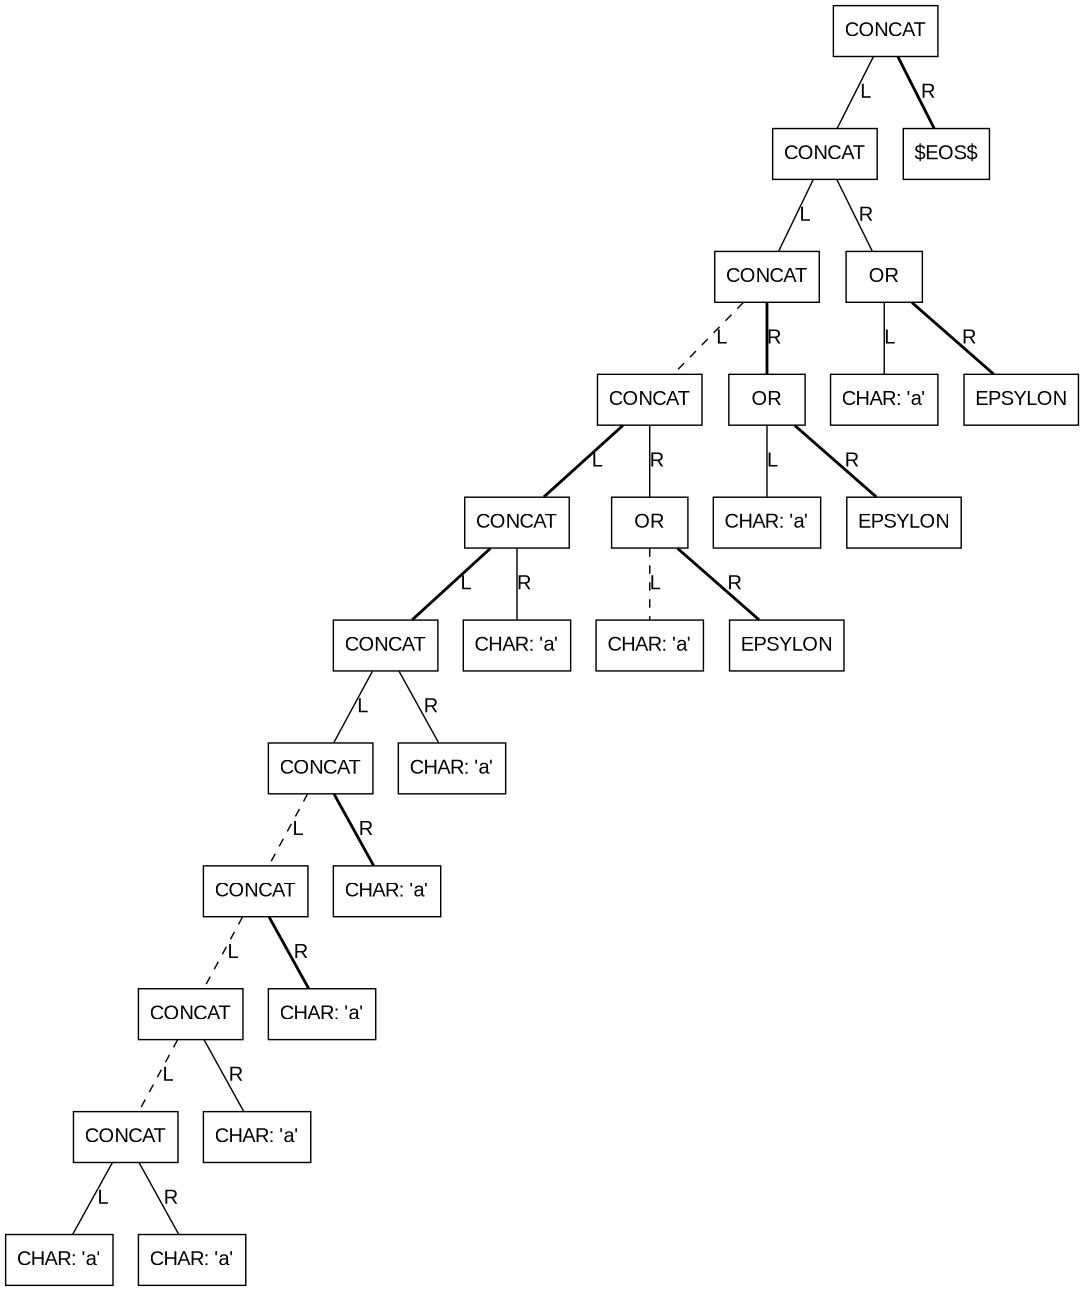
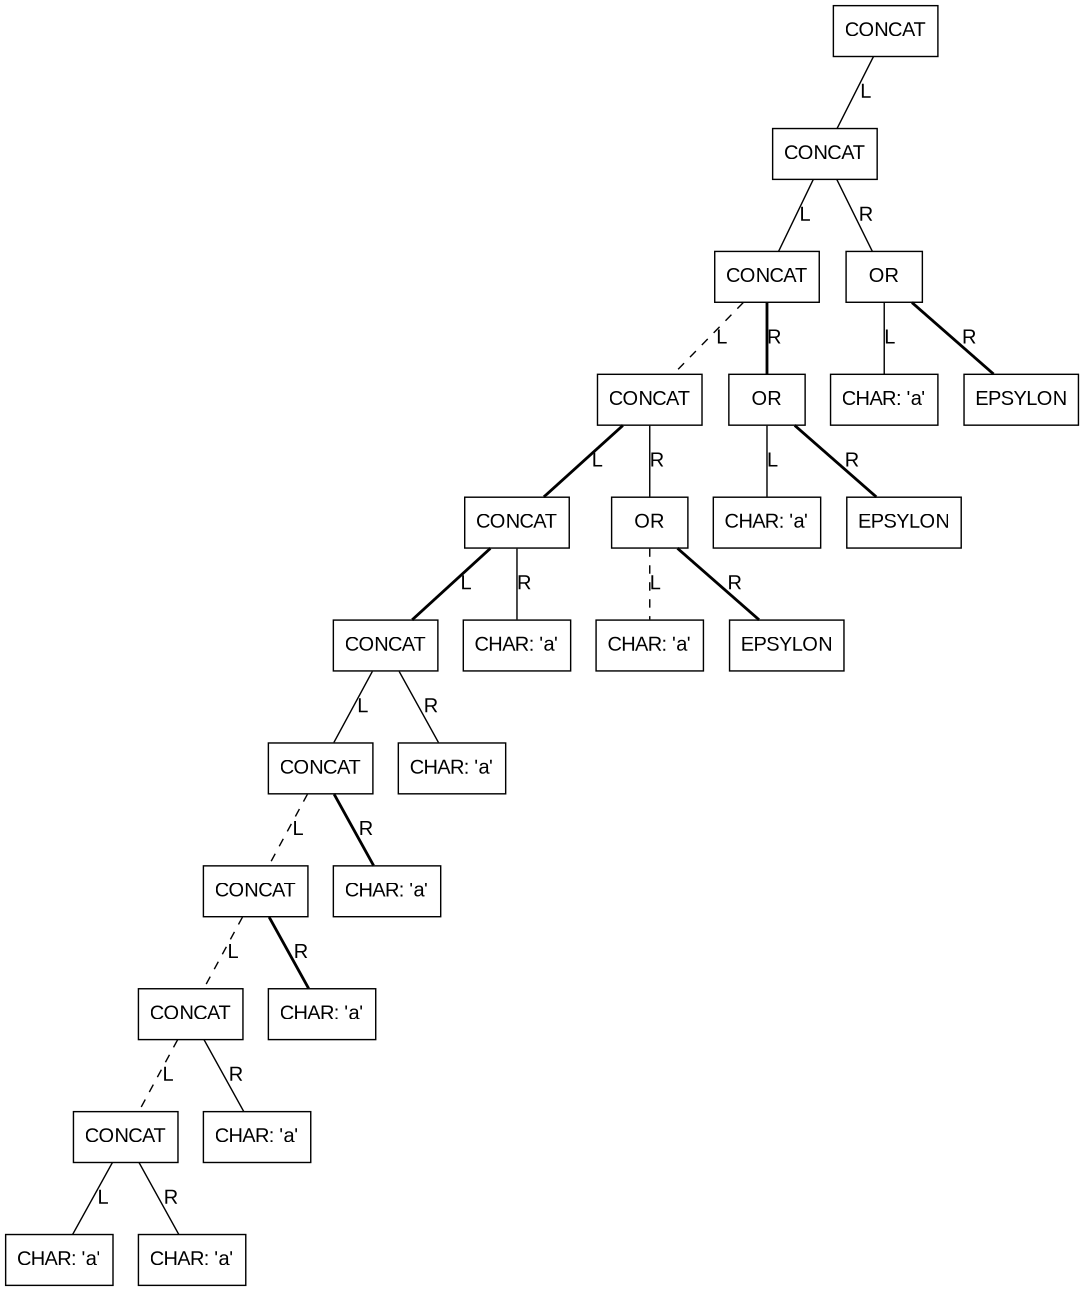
node "$EOS$": removed
